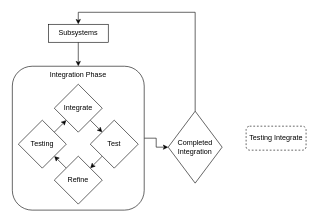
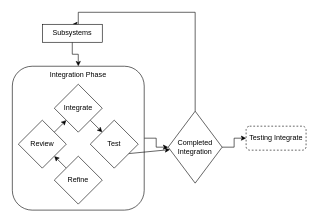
node "Subsystems": moved (78, 33) -> (72, 33)
edge "Completed Integration" -> "Testing Integrate": added
node "Testing": label "Testing" -> "Review"
edge "Test" -> "Refine": now "Test" -> "Completed Integration"
